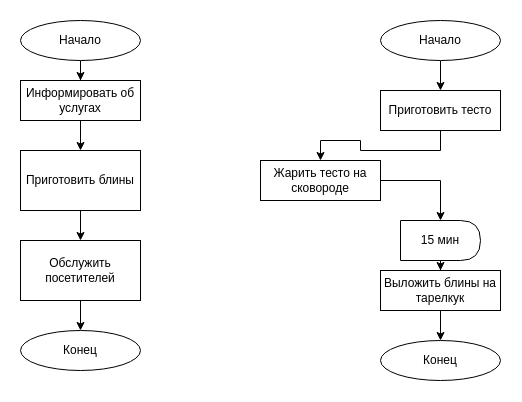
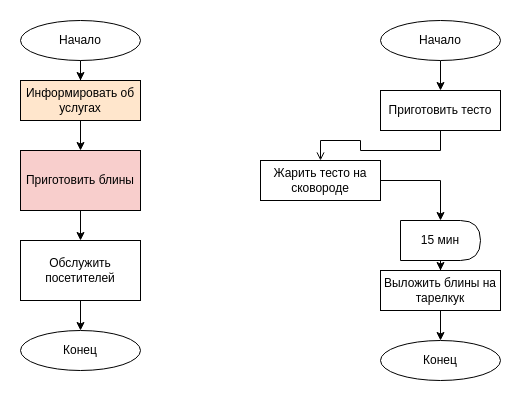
node "Информировать об услугах": fillcolor #ffffff -> #ffe6cc
edge "Приготовить тесто" -> "Жарить тесто на сковороде": arrowhead classic -> open
node "Приготовить блины": fillcolor #ffffff -> #f8cecc
